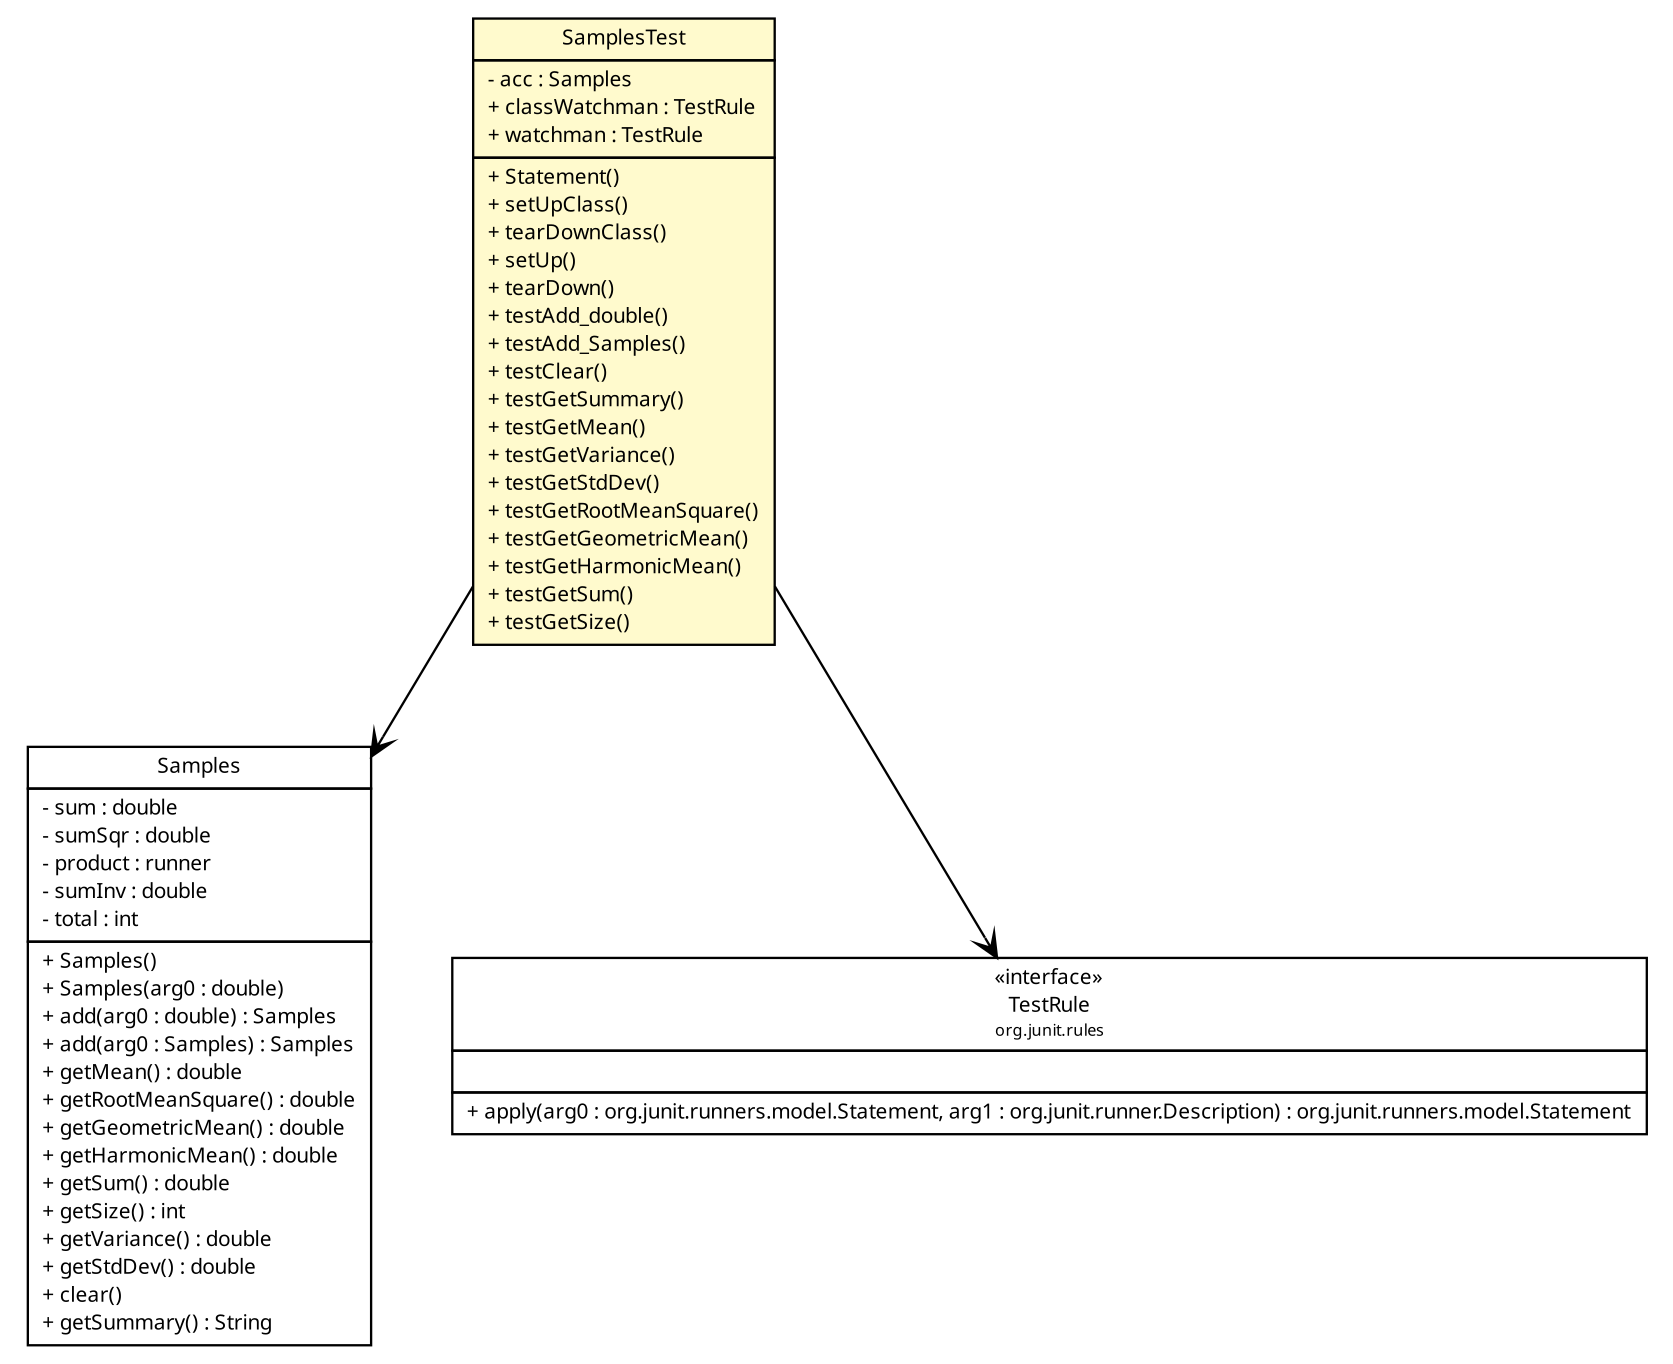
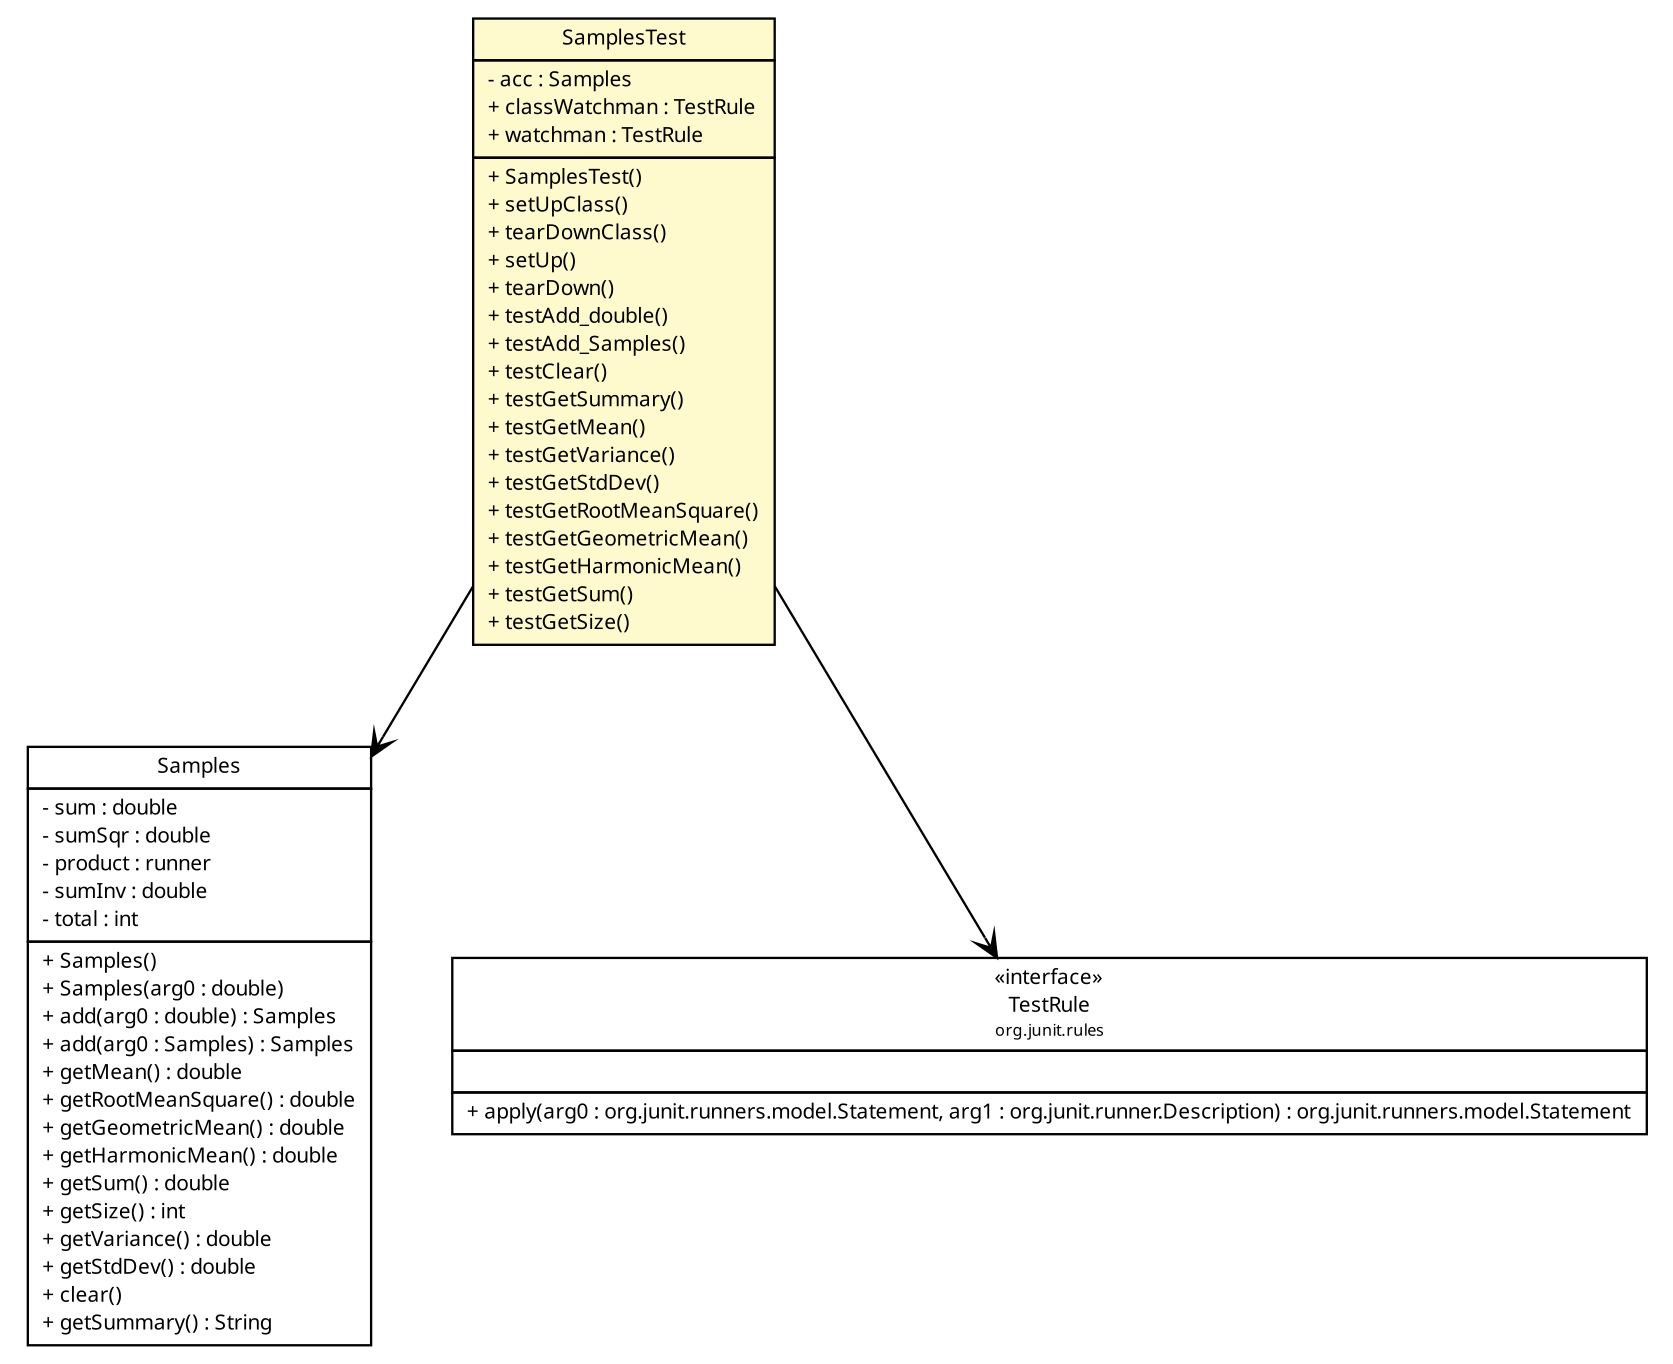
node "SamplesTest": text "+ Statement()" -> "+ SamplesTest()"
